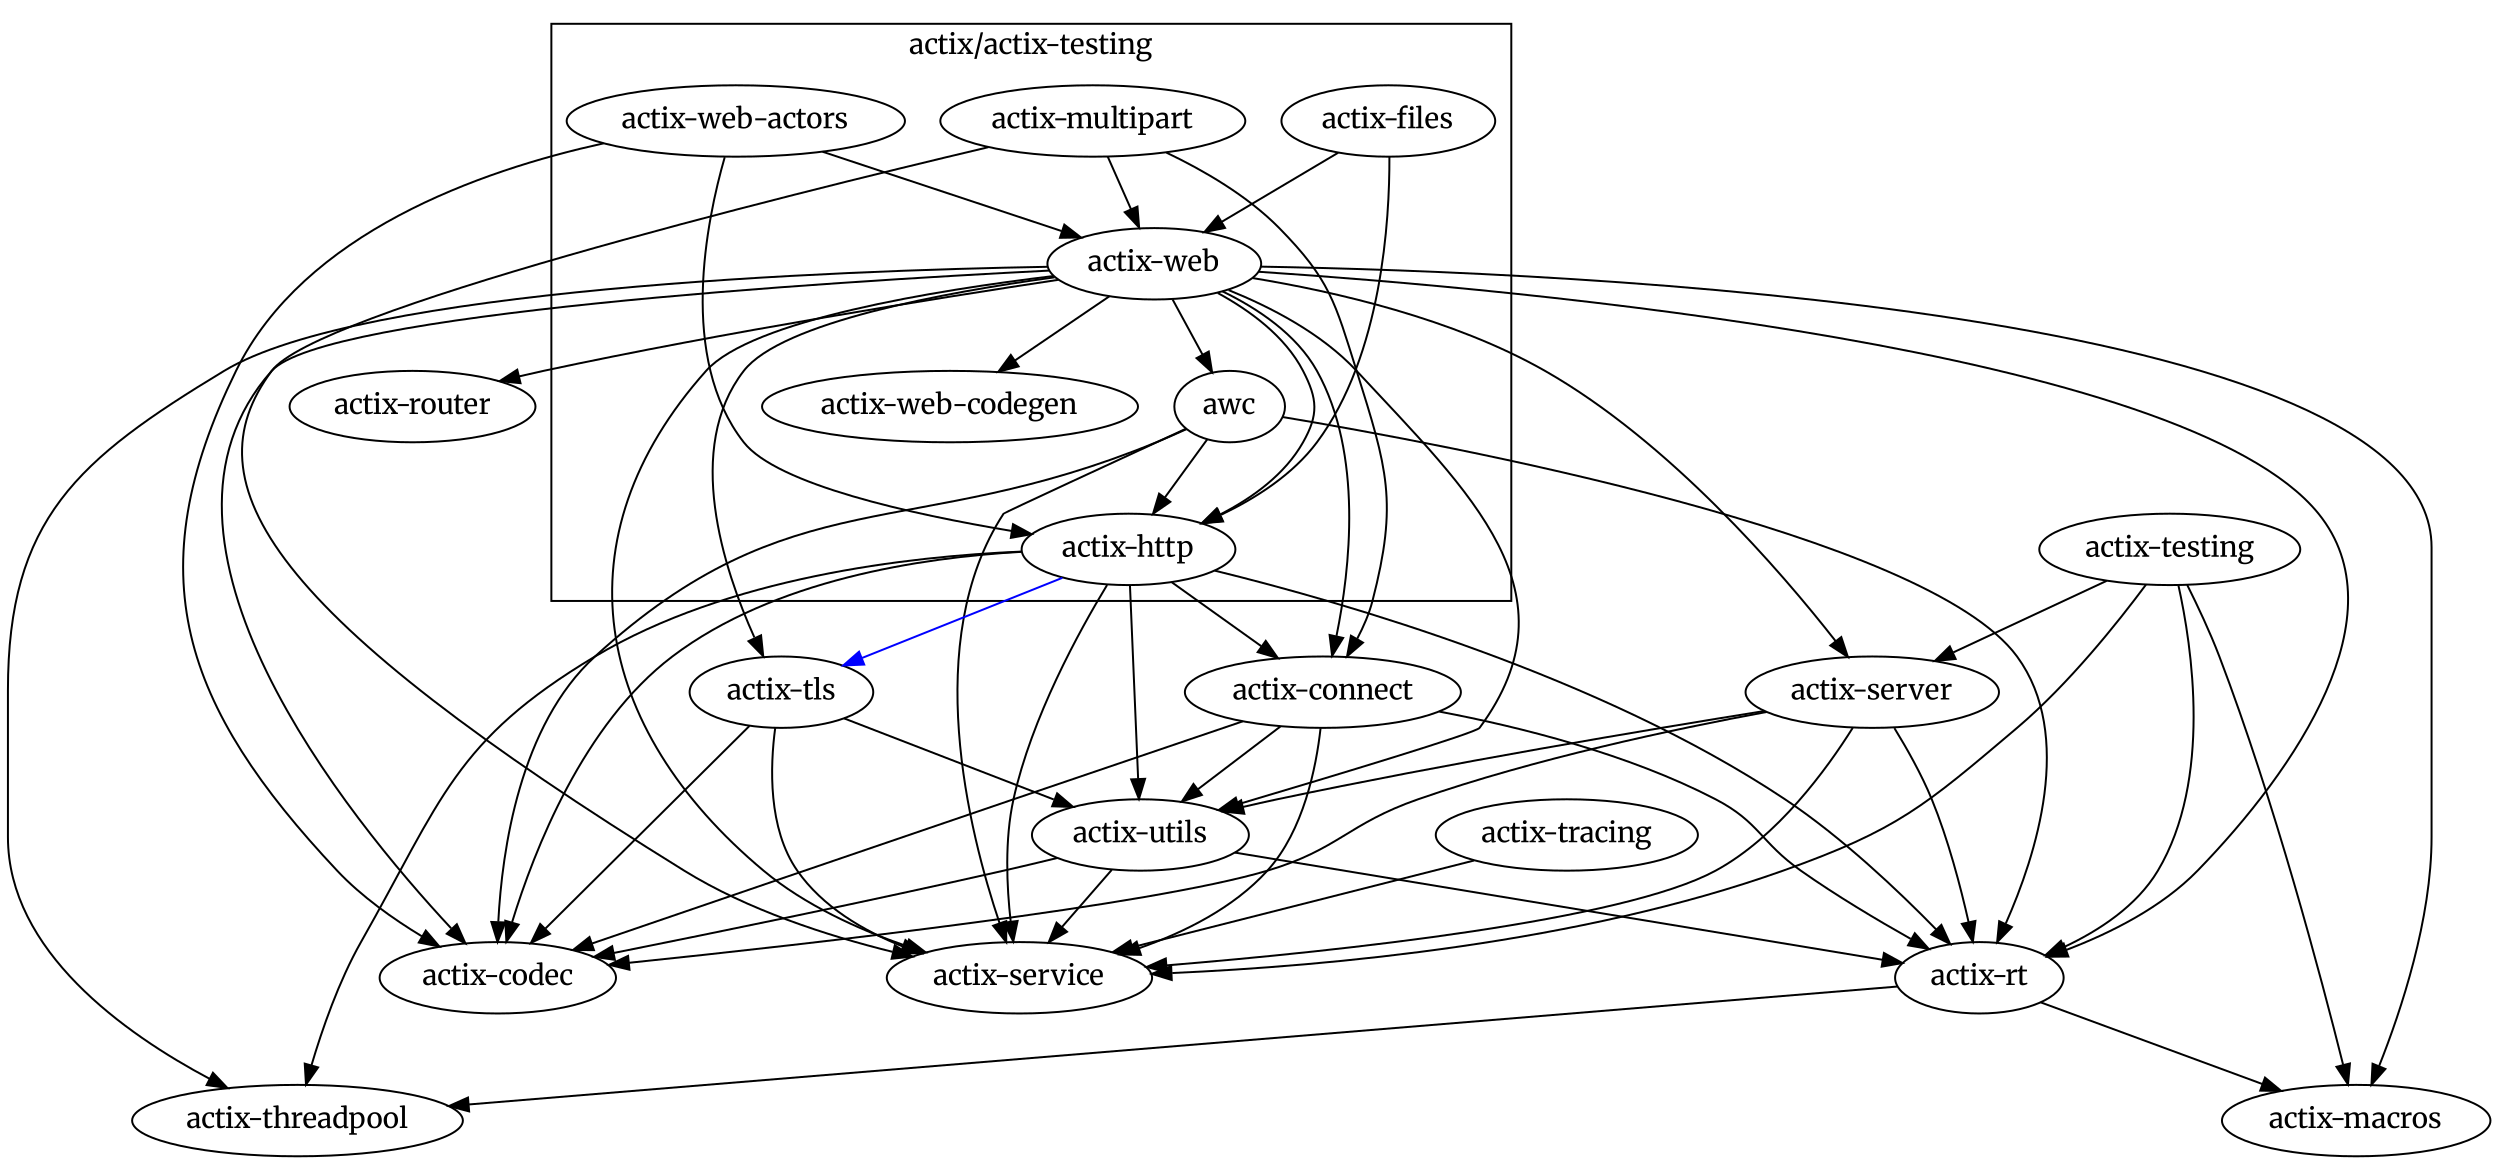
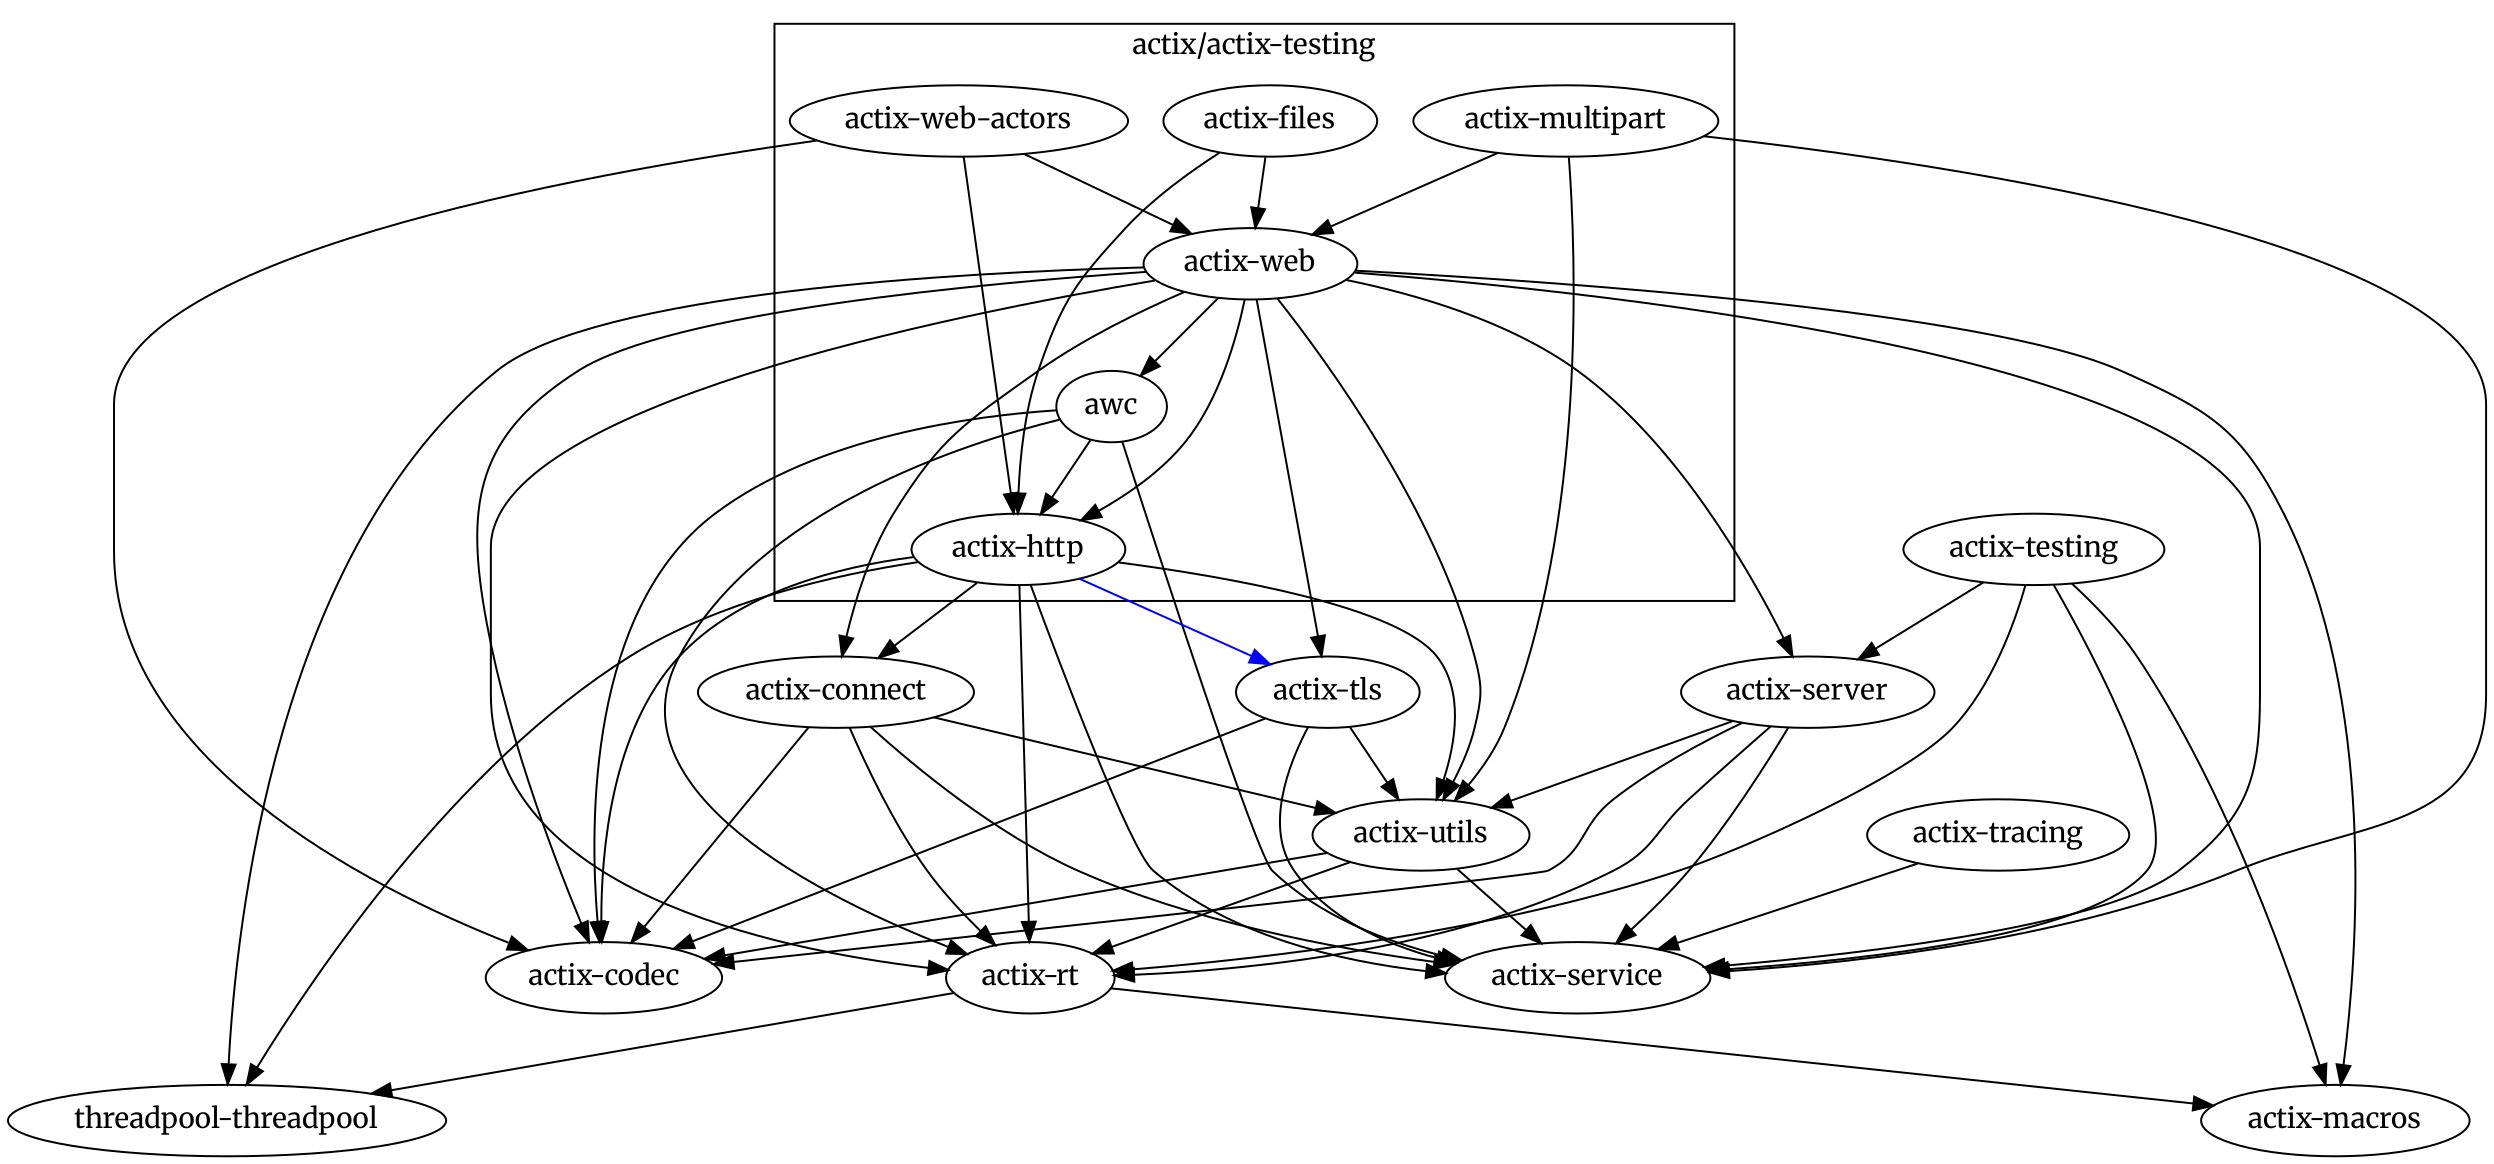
edge "actix-multipart" -> "actix-connect": now "actix-multipart" -> "actix-utils"
node "actix-router": removed
node "actix-web-codegen": removed
node "actix-threadpool": label "actix-threadpool" -> "threadpool-threadpool"
